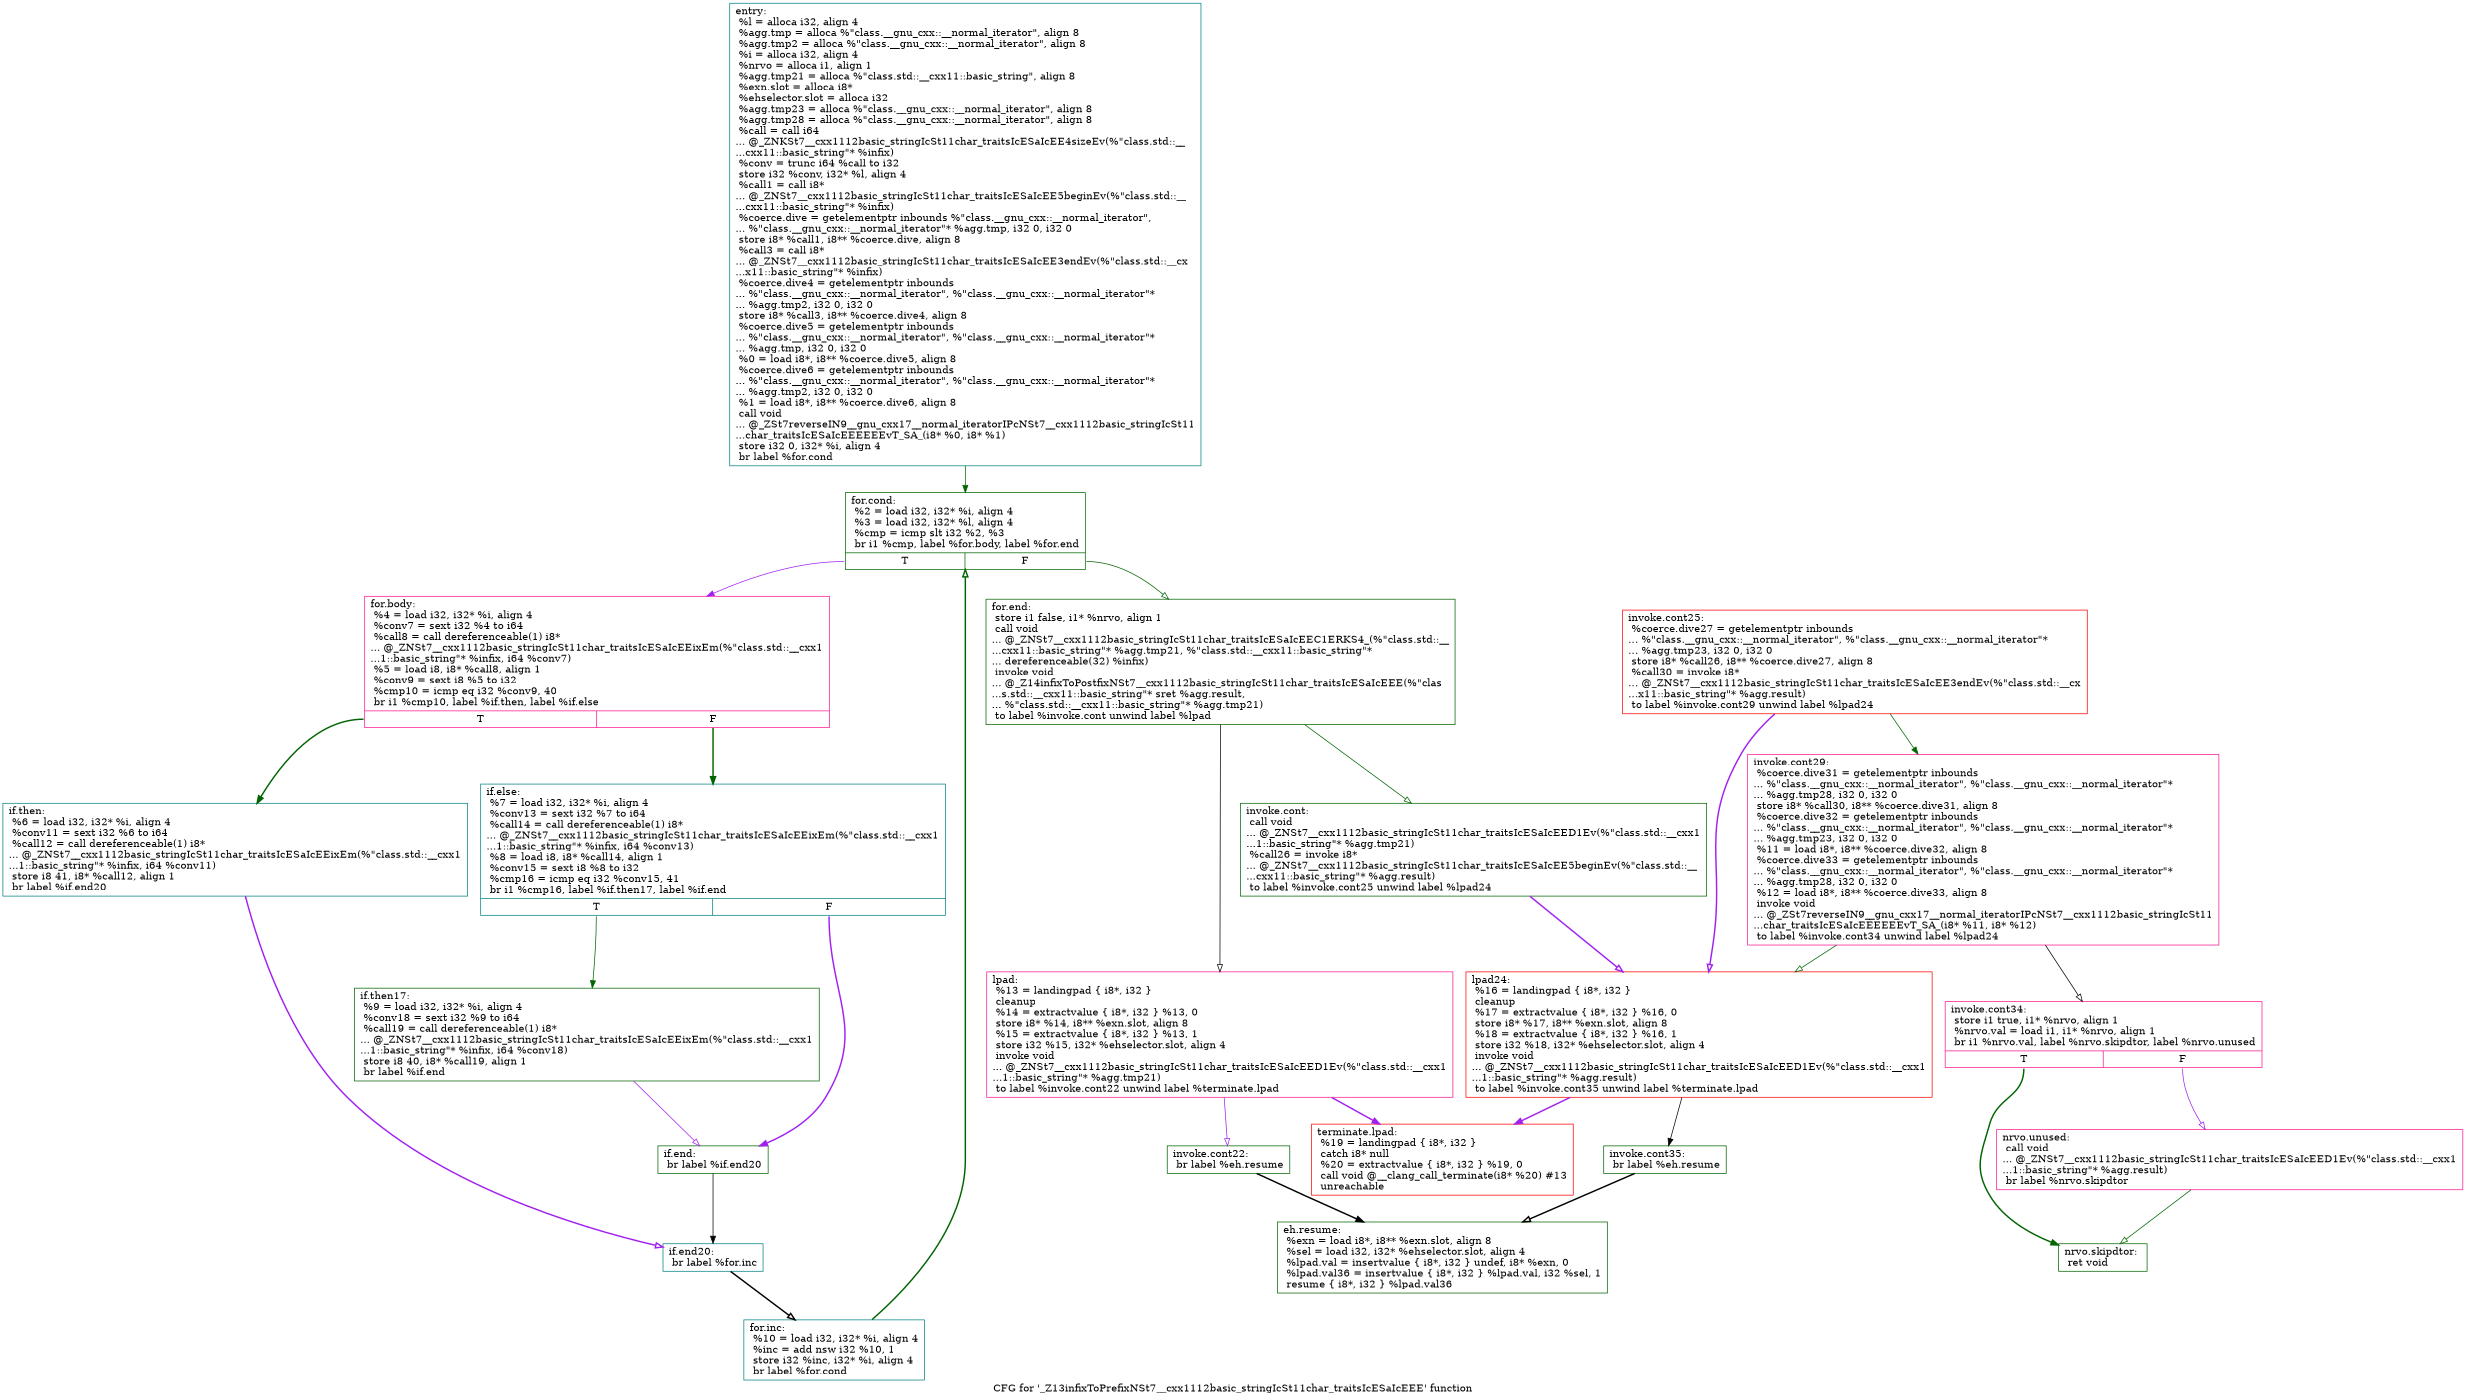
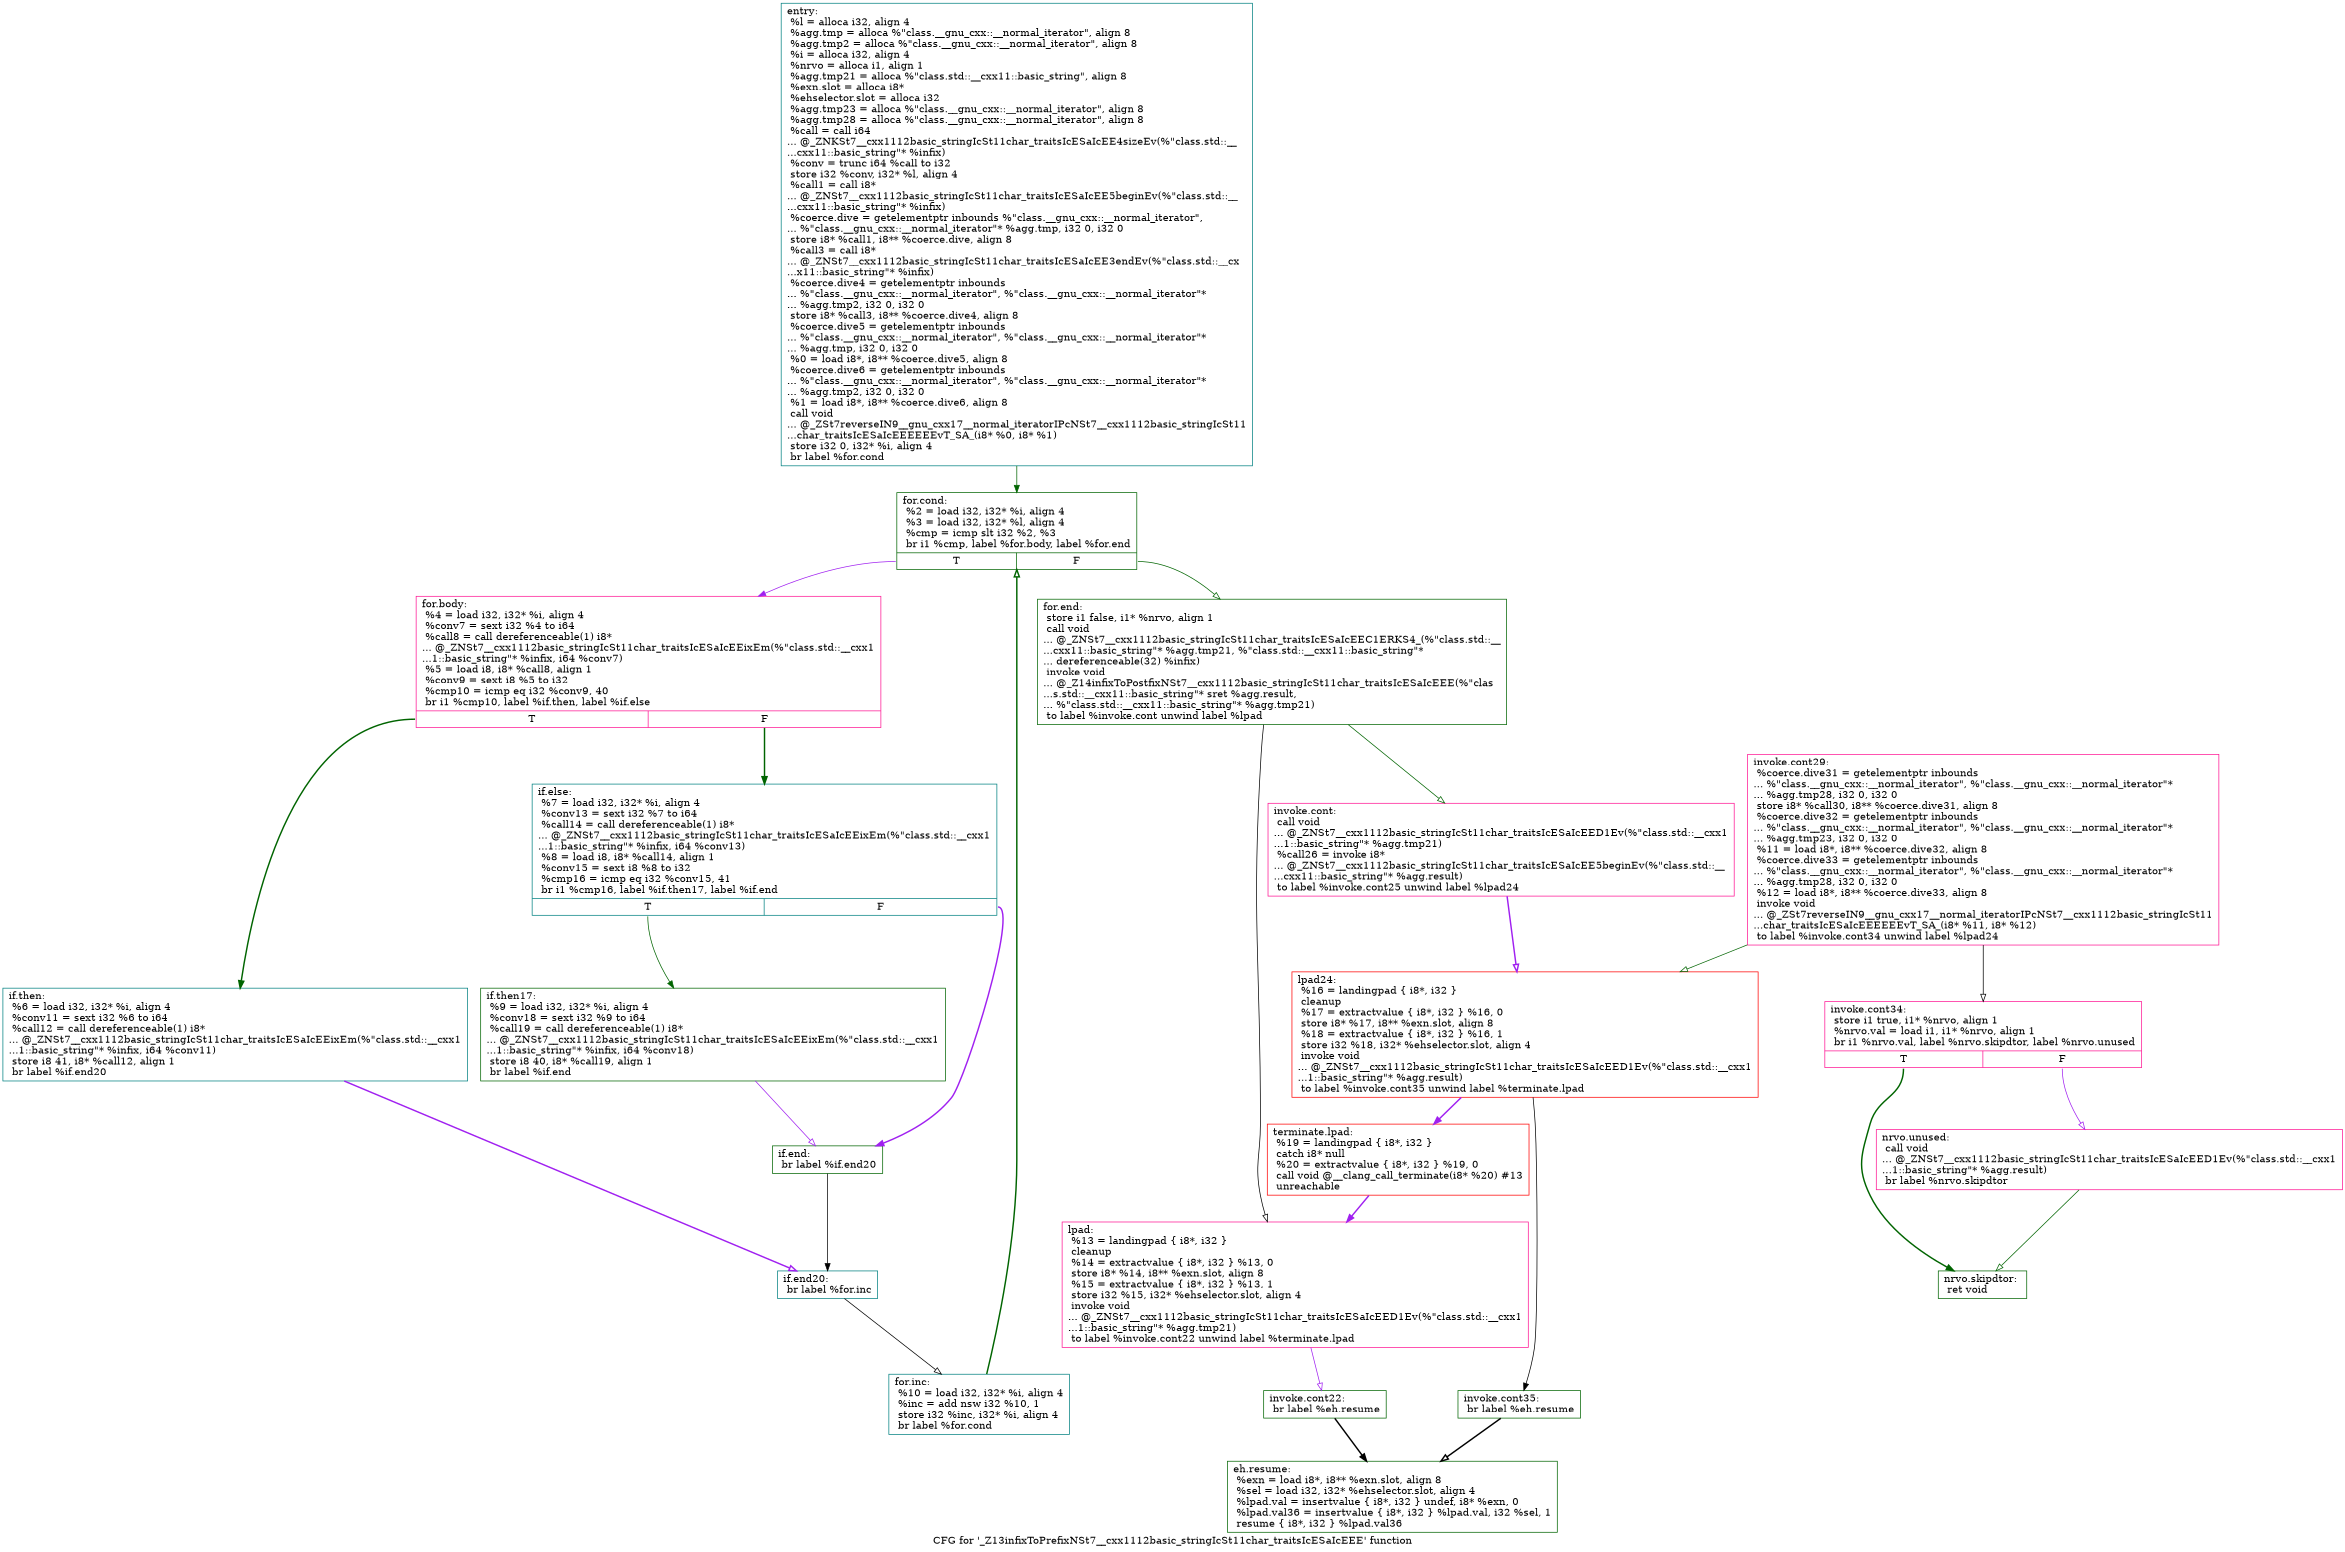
node "invoke.cont25:": removed
node "invoke.cont:": color darkgreen -> deeppink
edge "lpad:" -> "terminate.lpad:": reversed
edge "if.end20:" -> "for.inc:": style bold -> solid
